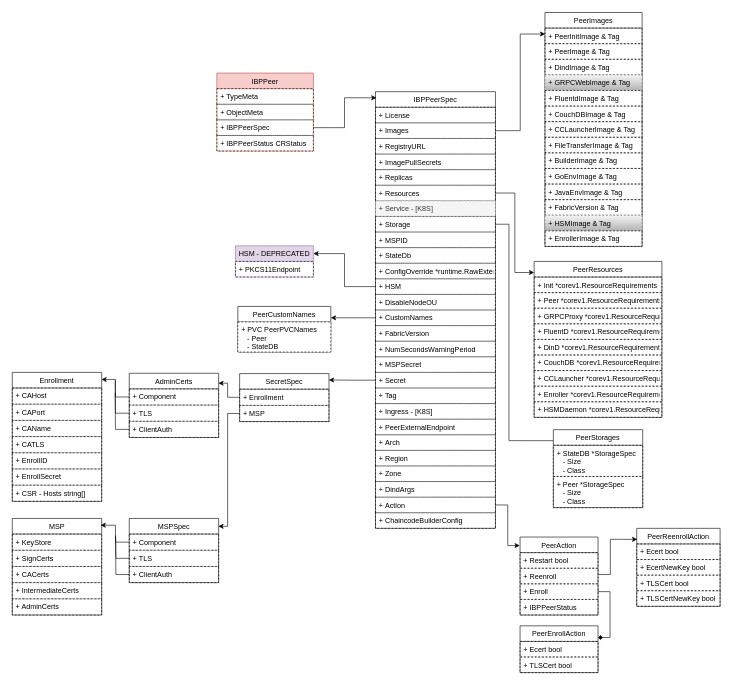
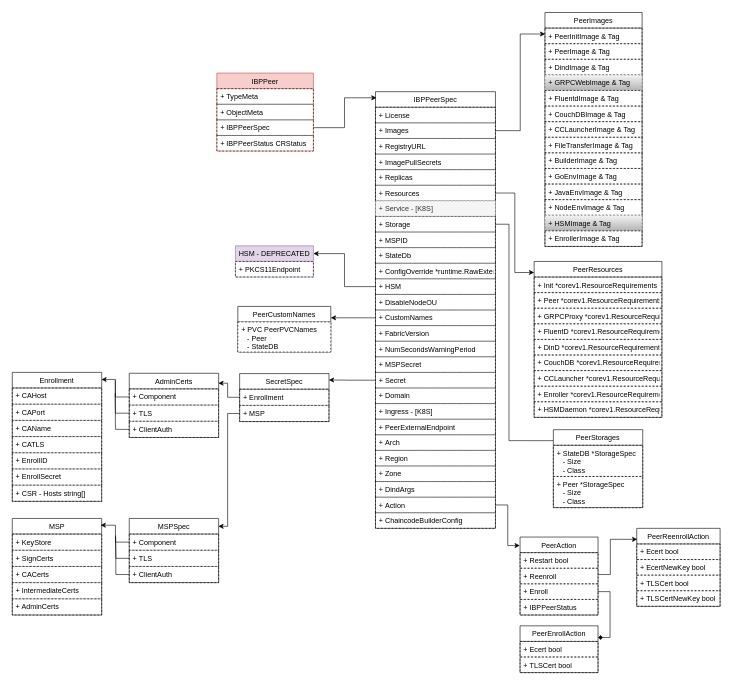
node "+ FabricVersion & Tag": label "+ FabricVersion & Tag" -> "+ NodeEnvImage & Tag"
node "+ Tag": label "+ Tag" -> "+ Domain"
